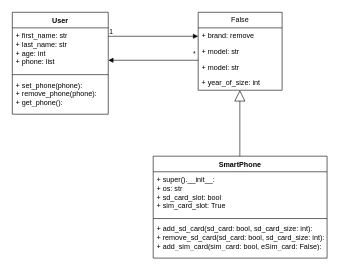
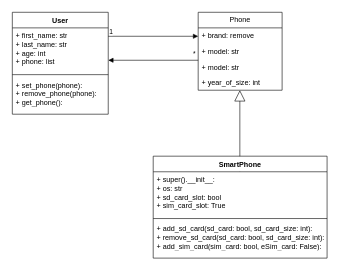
node "False": label "False" -> "Phone"
